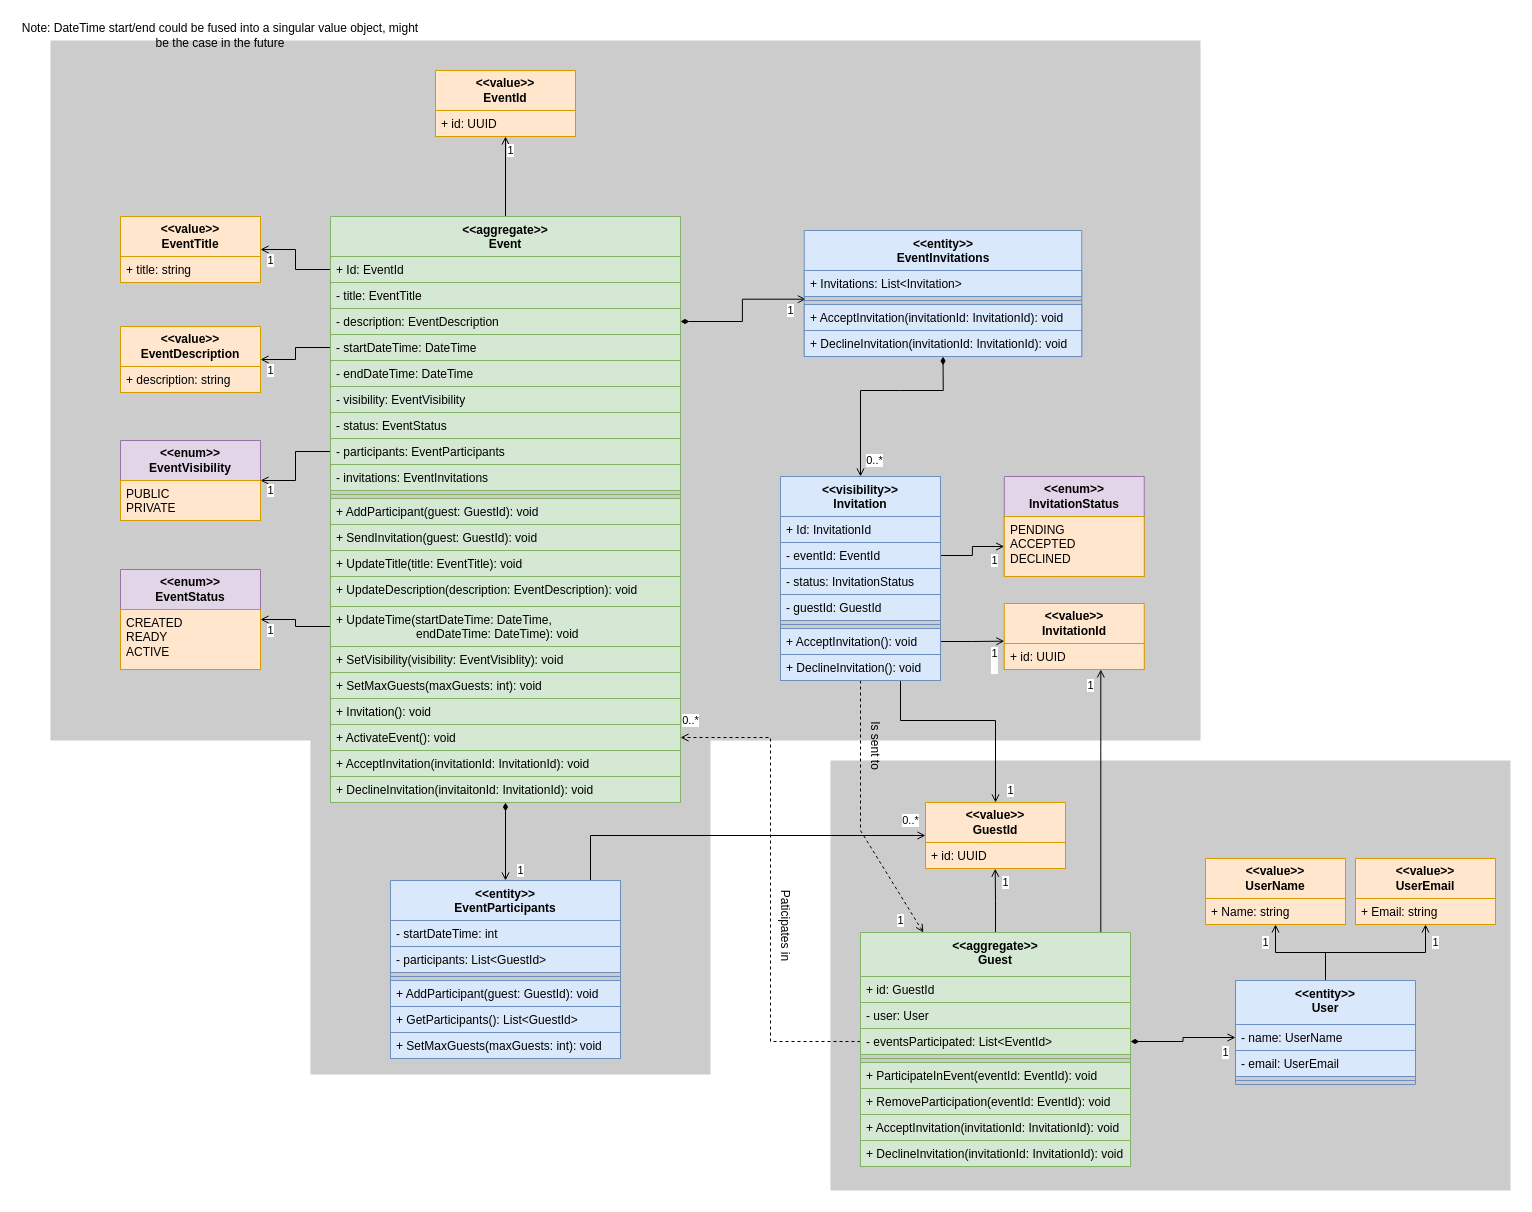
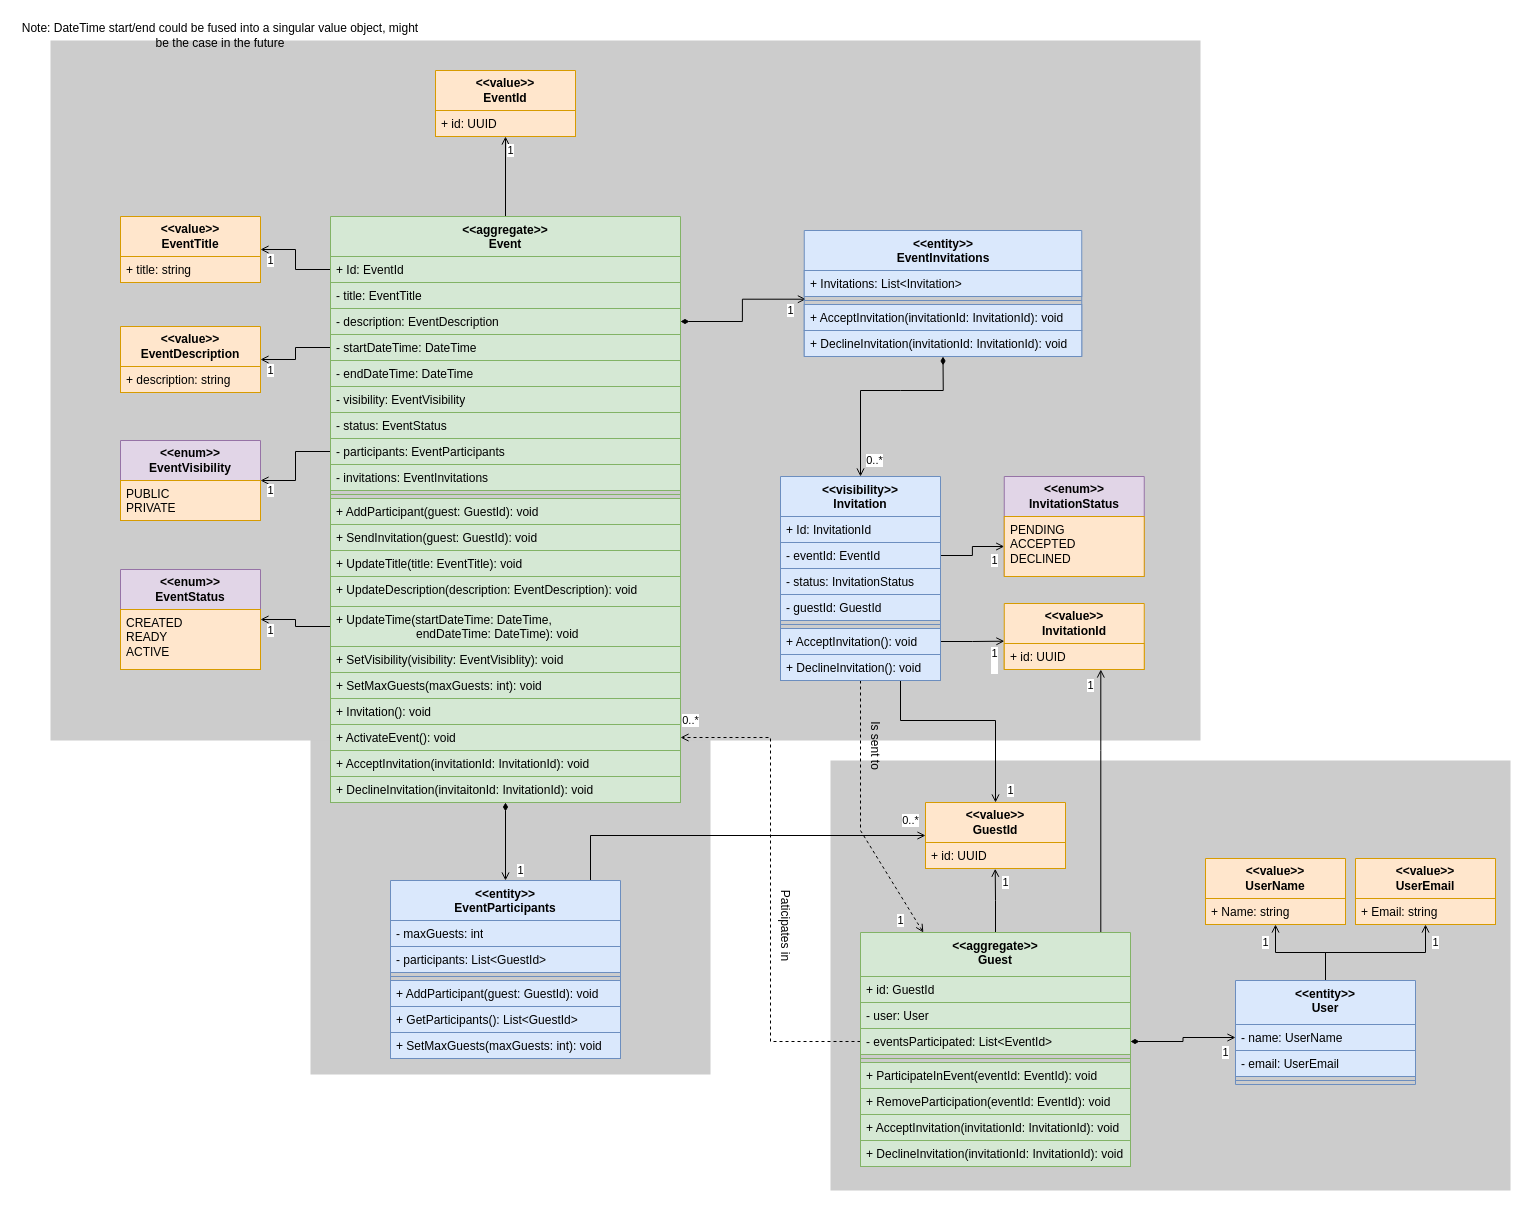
node "- startDateTime: int": label "- startDateTime: int" -> "- maxGuests: int"
